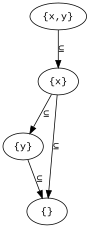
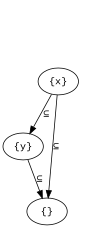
node "{x,y}": removed
